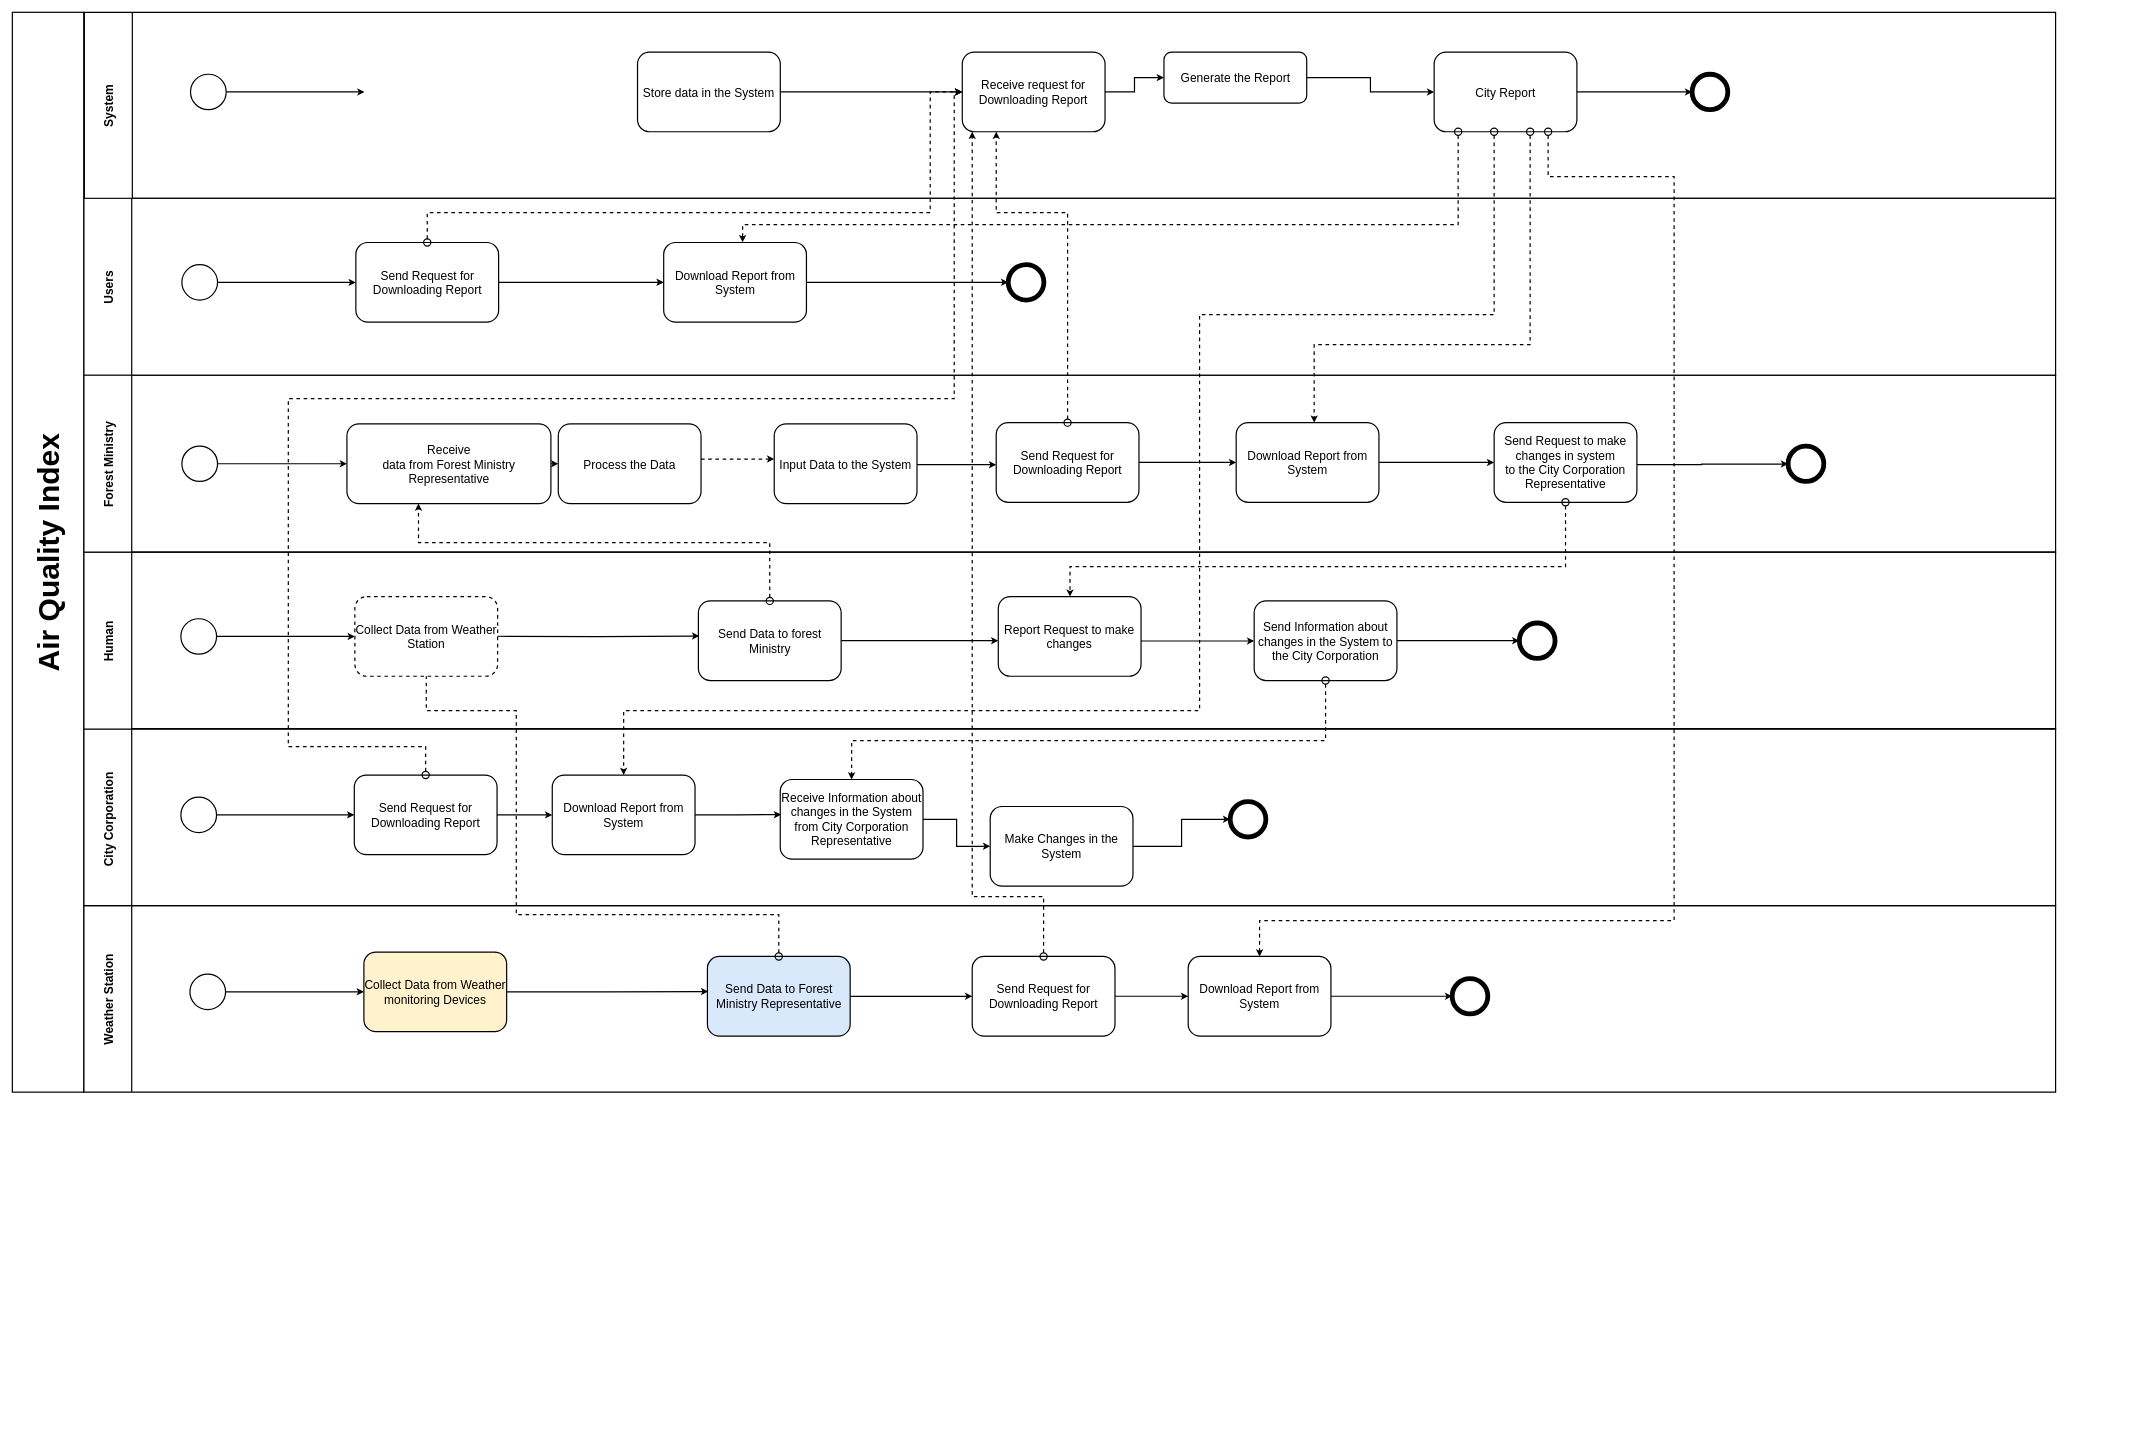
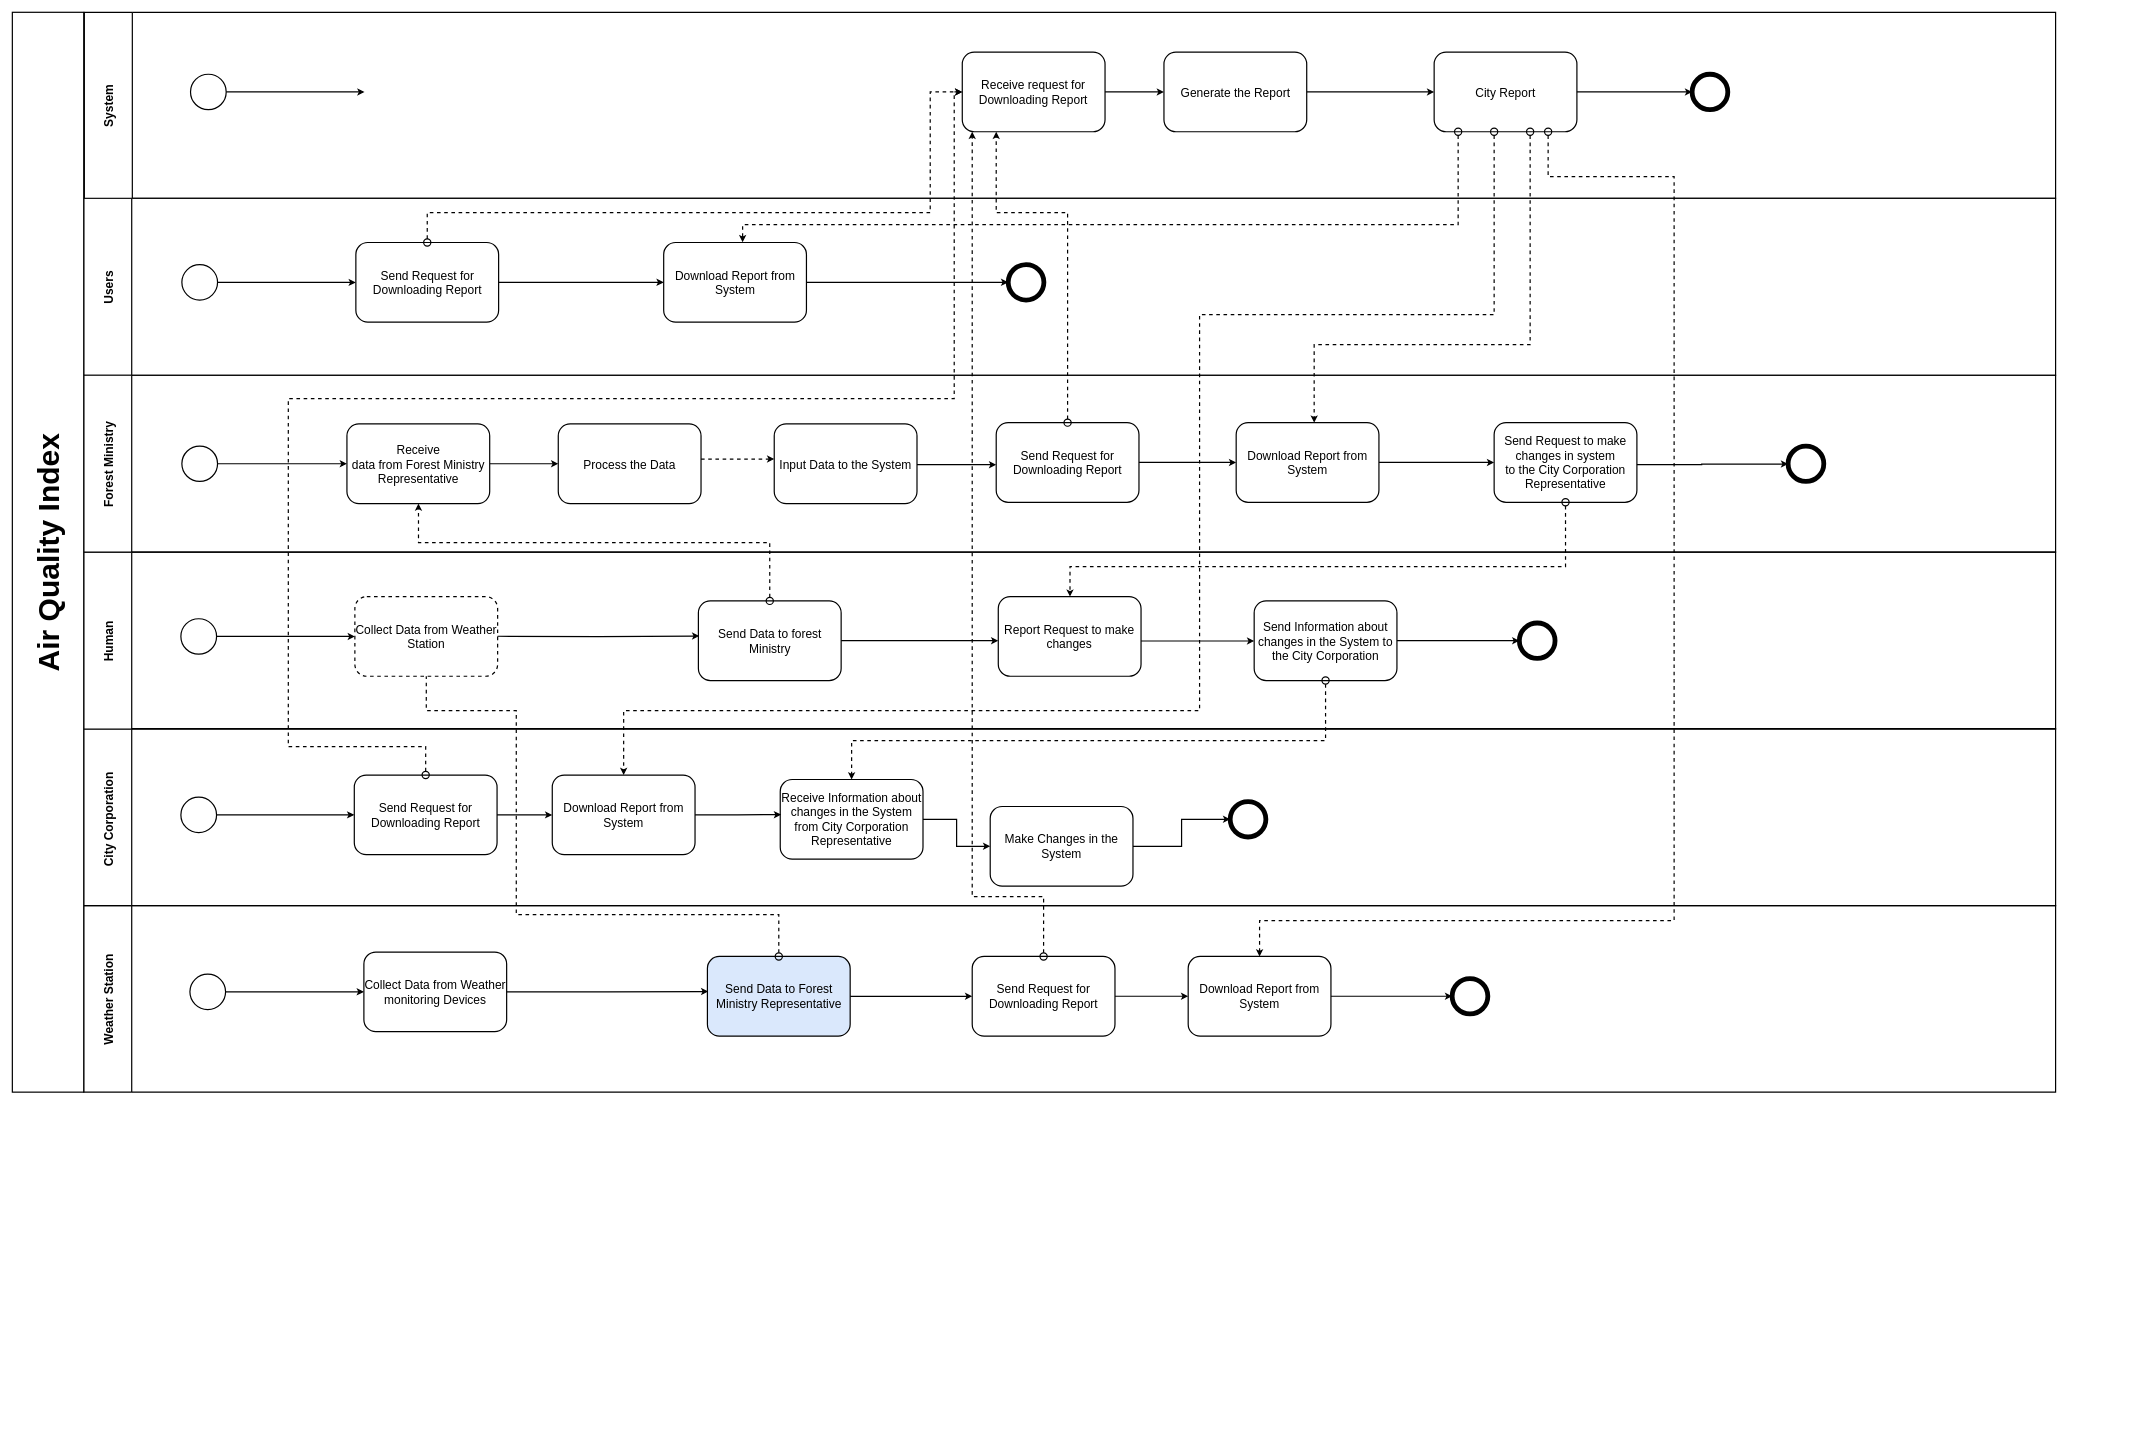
node "Generate the Report": size 143x51 -> 143x80
node "Store data in the System": removed
edge "Store data in the System" -> "Receive request for Downloading Report": removed
node "Receive data from Forest Ministry Representative": size 204x80 -> 143x80
node "Collect Data from Weather monitoring Devices": fillcolor #fff2cc -> #ffffff
